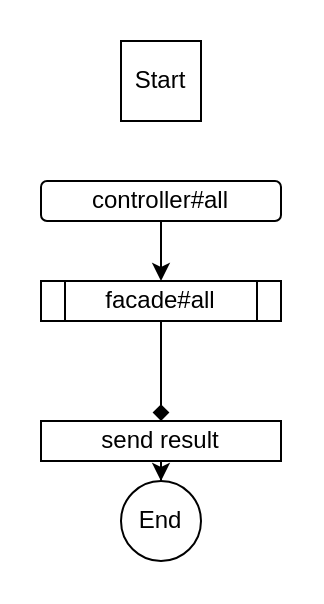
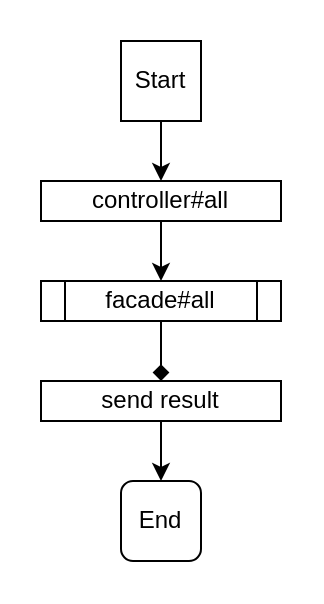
edge "Start" -> "controller#all": added
node "controller#all": shape rounded rectangle -> rectangle
node "send result": moved (161, 441) -> (161, 401)
node "End": shape ellipse -> rounded rectangle
